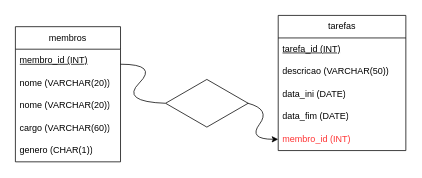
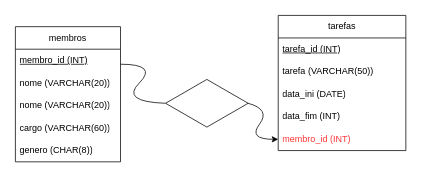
node "descricao (VARCHAR(50))": label "descricao (VARCHAR(50))" -> "tarefa (VARCHAR(50))"
node "data_fim (DATE)": label "data_fim (DATE)" -> "data_fim (INT)"
node "genero (CHAR(1))": label "genero (CHAR(1))" -> "genero (CHAR(8))"
